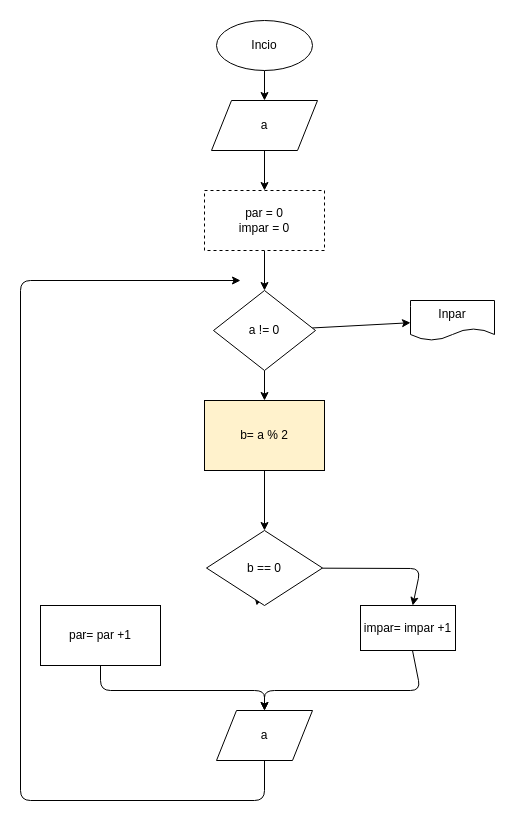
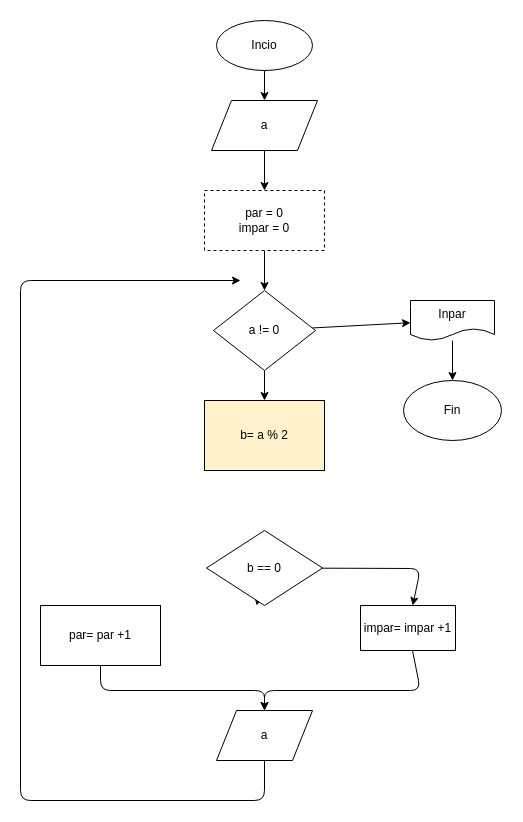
edge "Inpar" -> "Fin": added
node "Fin": added
edge "b= a % 2" -> "b == 0": removed
